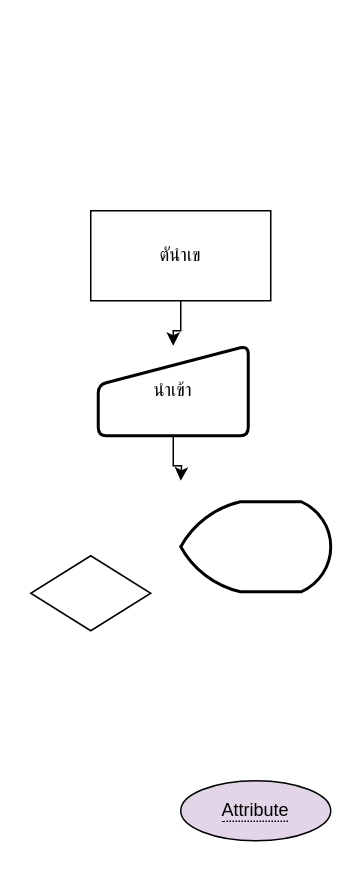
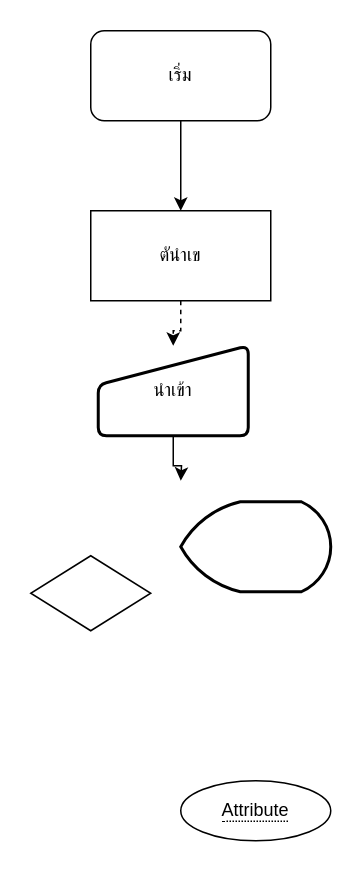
node "เริ่ม": added
edge "เริ่ม" -> "ตันำเข": added
edge "ตันำเข" -> "นำเข้า": style solid -> dashed
node "Attribute": fillcolor #e1d5e7 -> #ffffff
